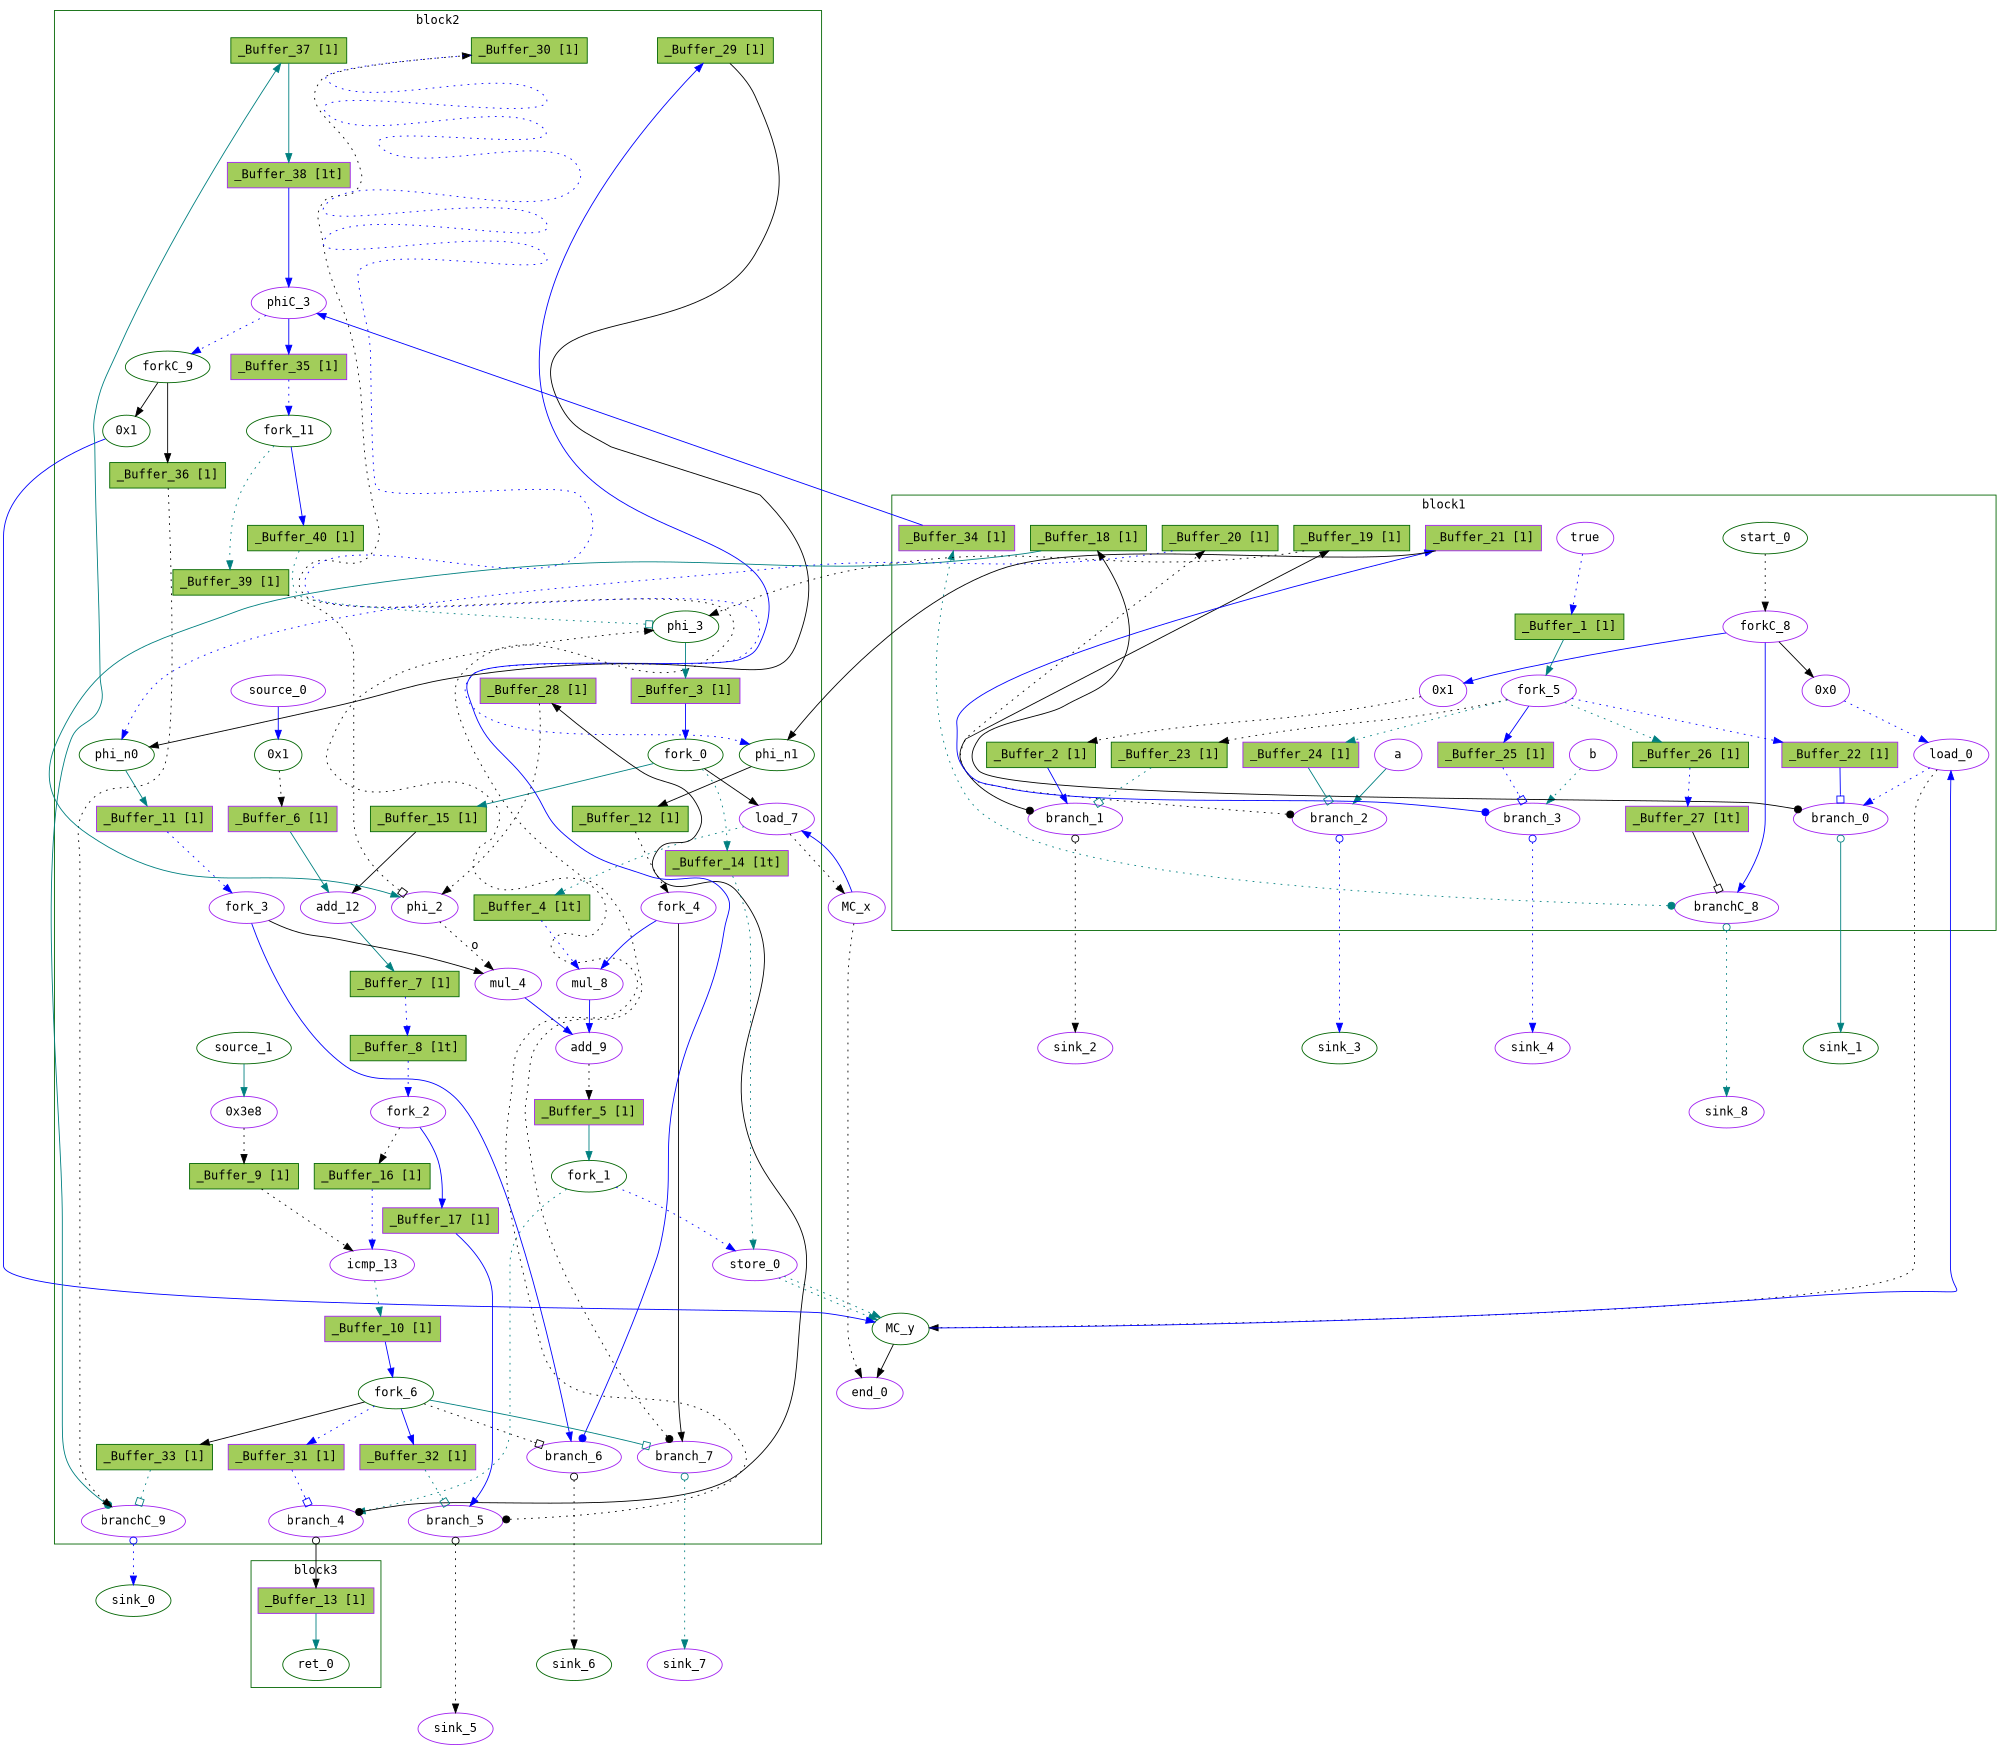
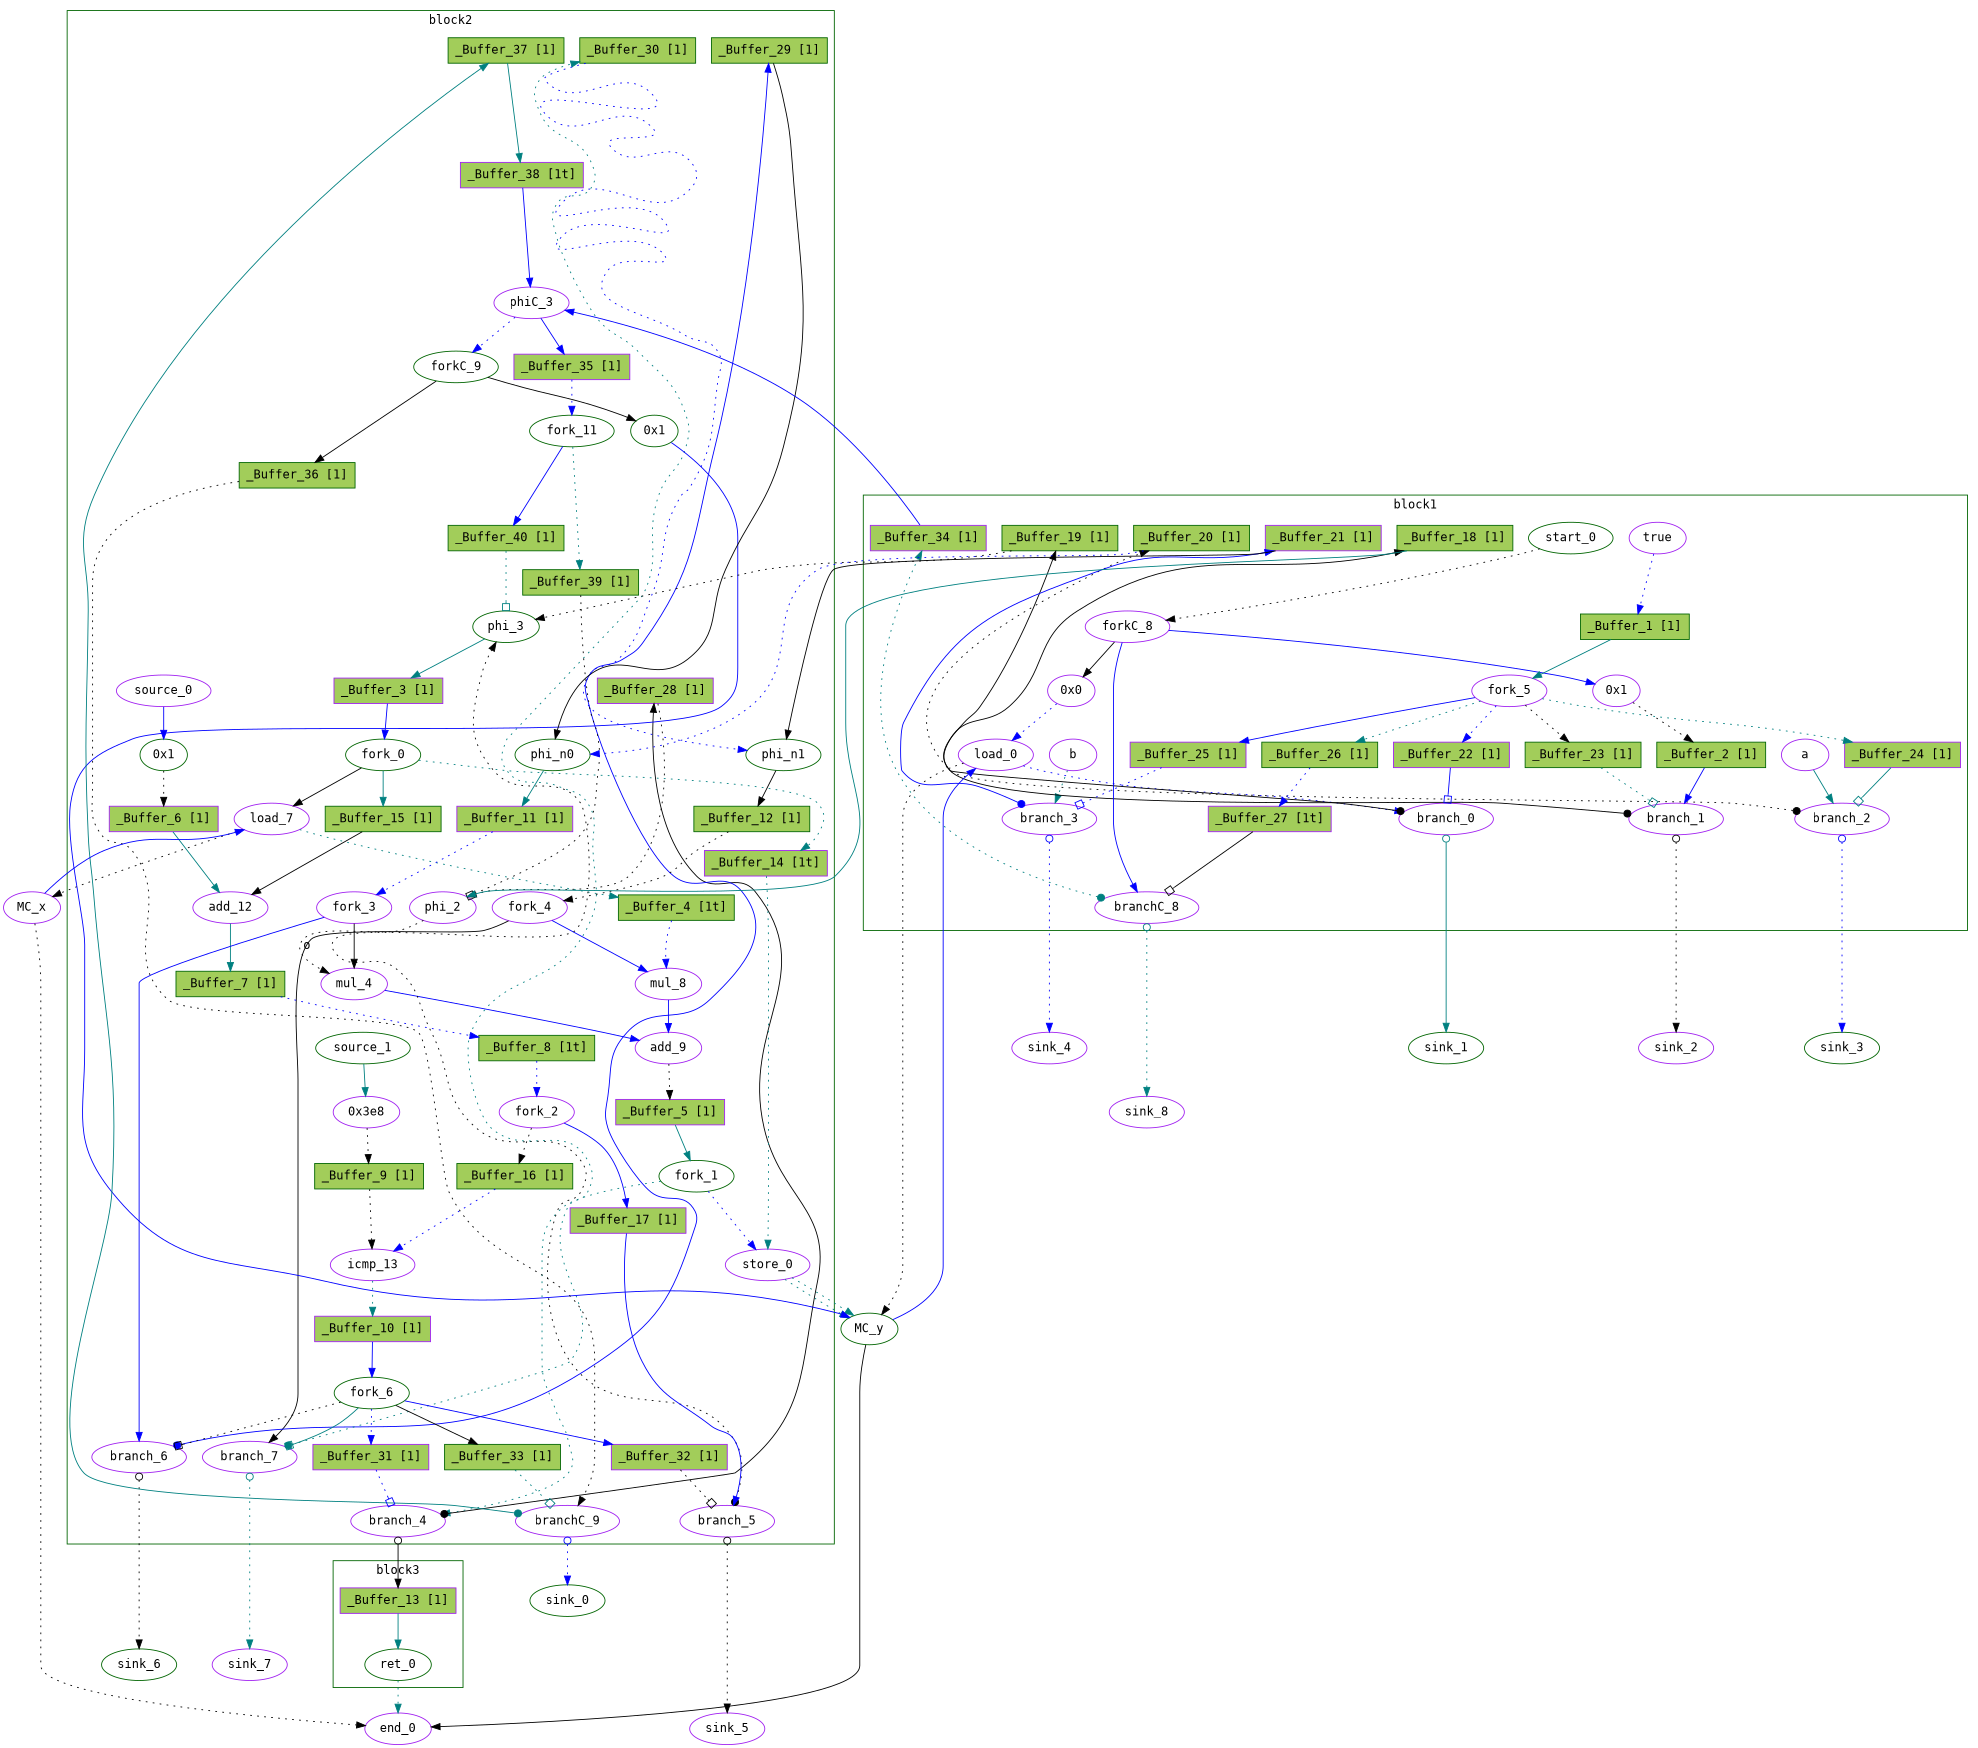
edge "_Buffer_30 [1]" -- "branch_7": color black -> teal
edge "_Buffer_32 [1]" -> "branch_5": color teal -> black
edge "ret_0" -> "end_0": added
